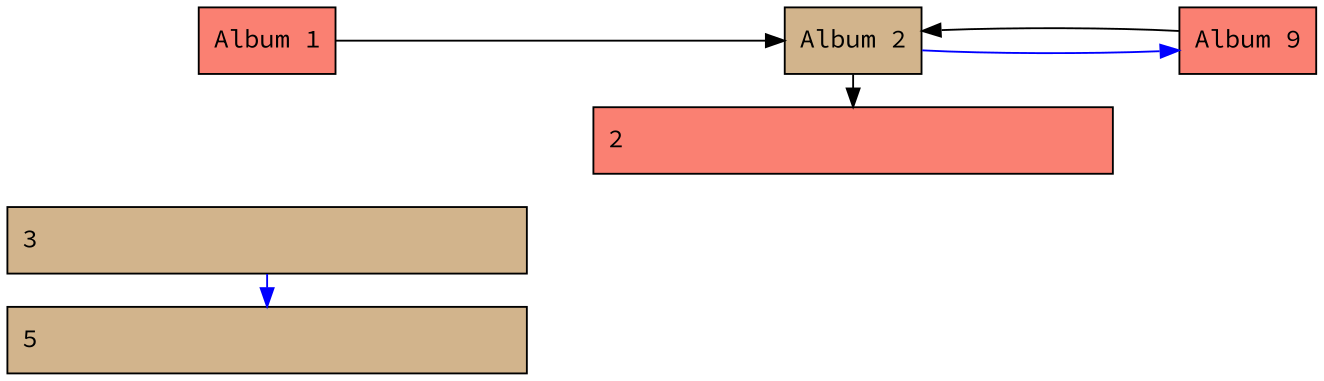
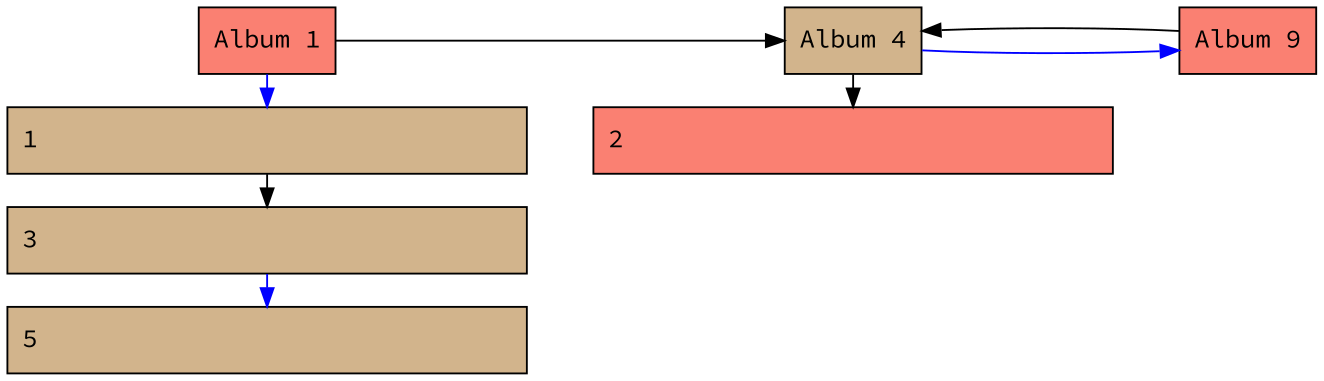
node "Album 2": label "Album 2" -> "Album 4"
node "1": added
